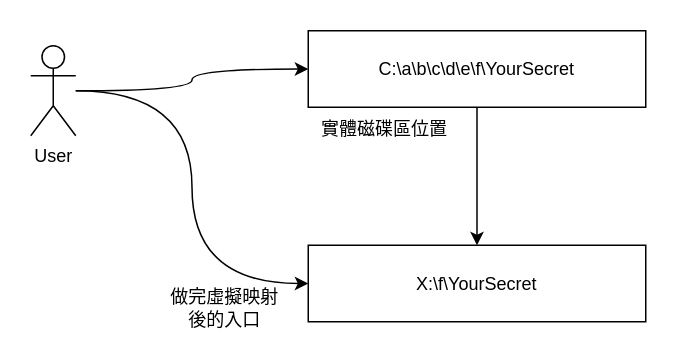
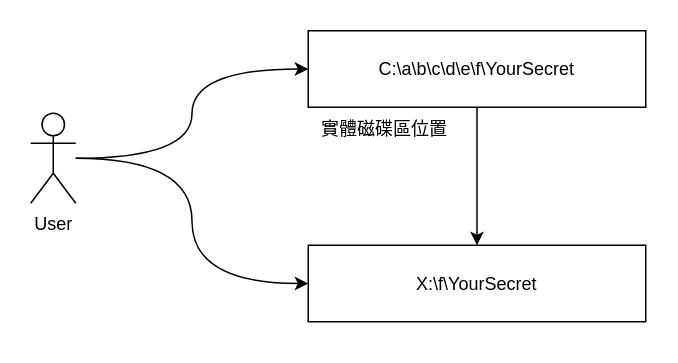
node "User": moved (53, 91) -> (53, 158)
node "做完虛擬映射後的入口": removed
